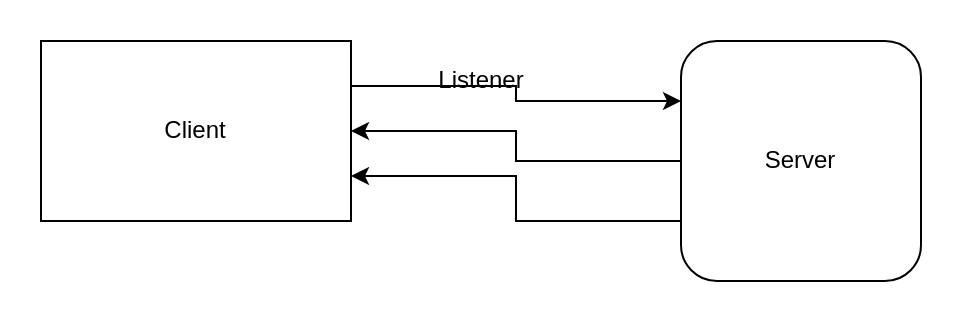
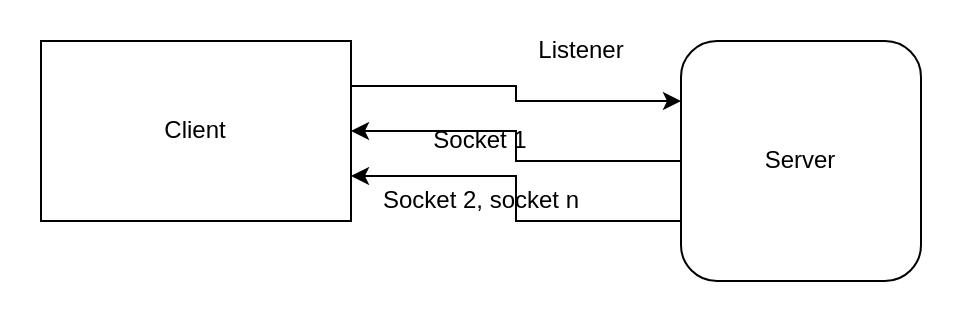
node "Listener": moved (481, 81) -> (581, 51)
node "Socket 1": added
node "Socket 2, socket n": added
